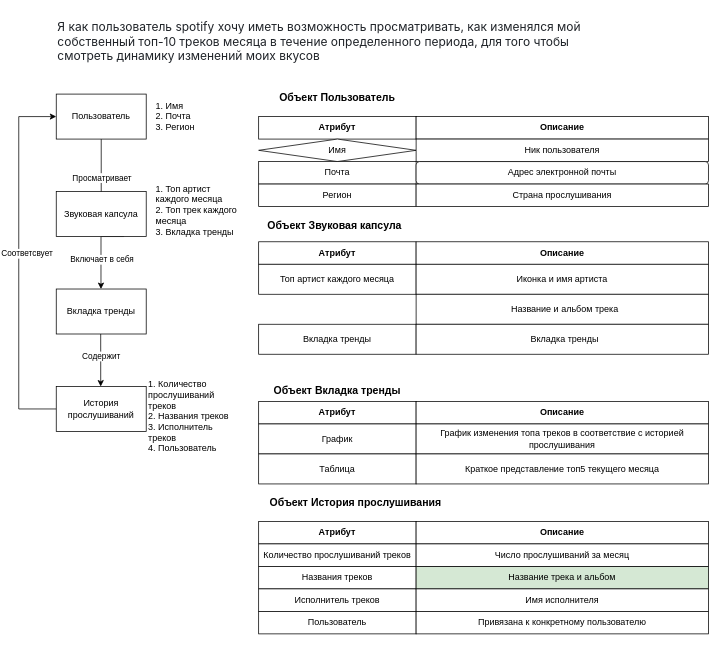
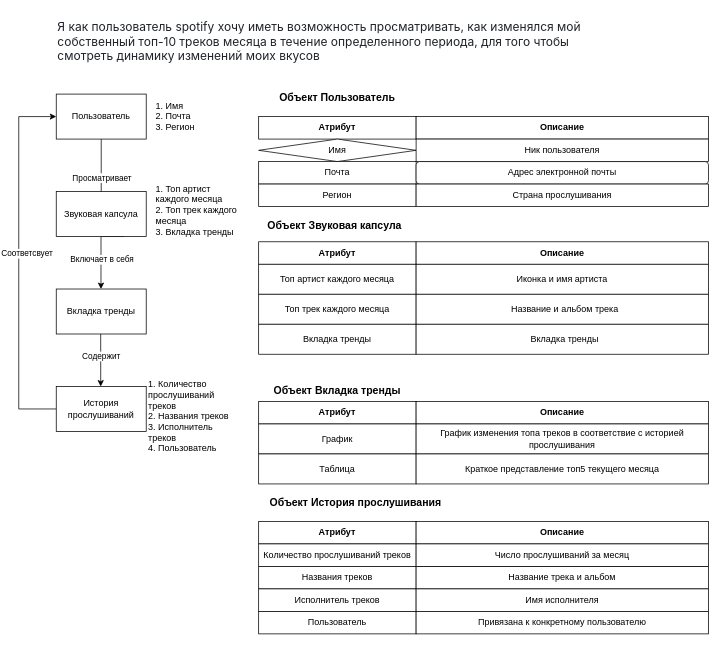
node "Топ трек каждого месяца": added
node "Название трека и альбом": fillcolor #d5e8d4 -> #ffffff
